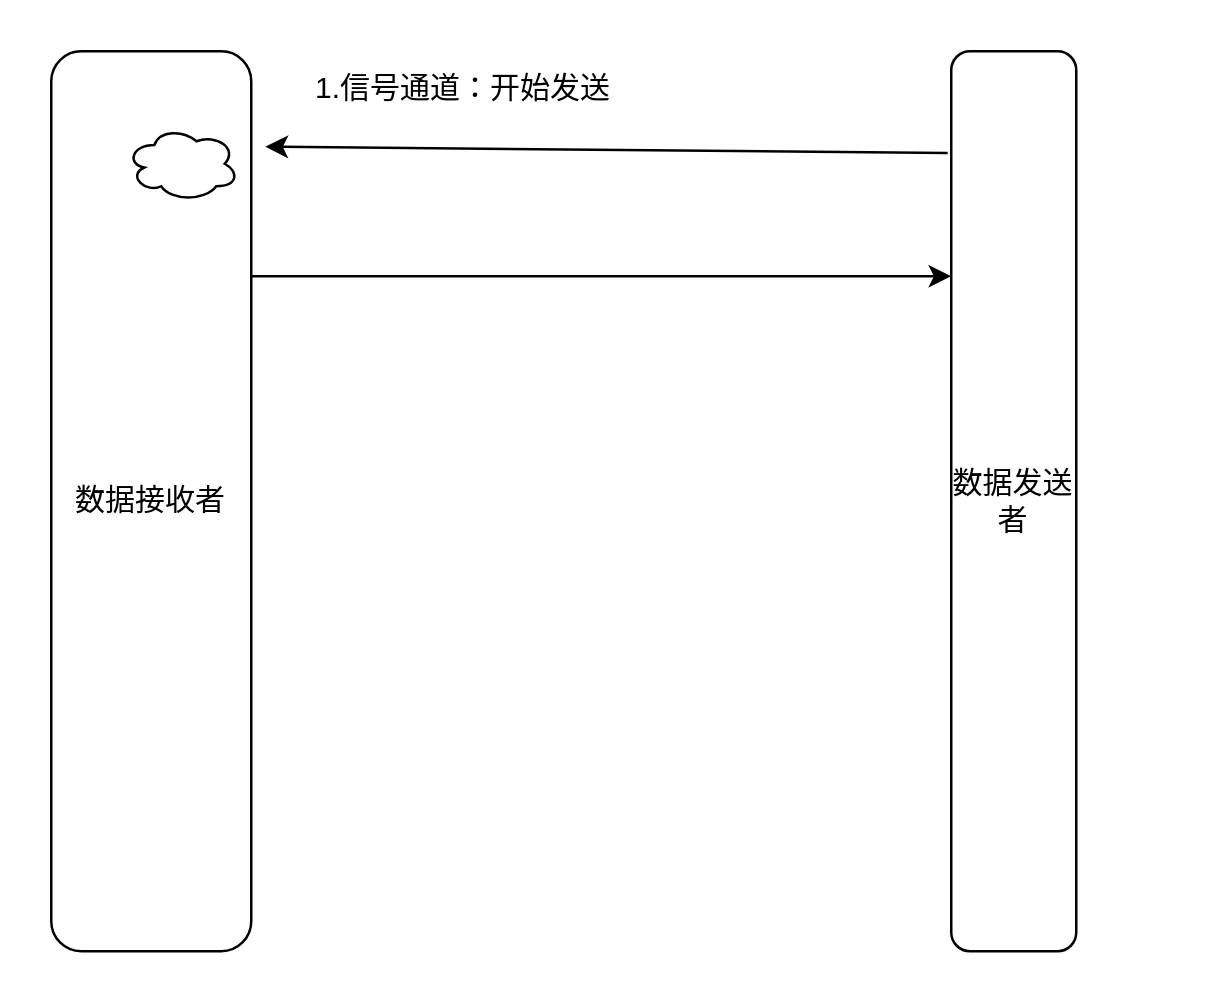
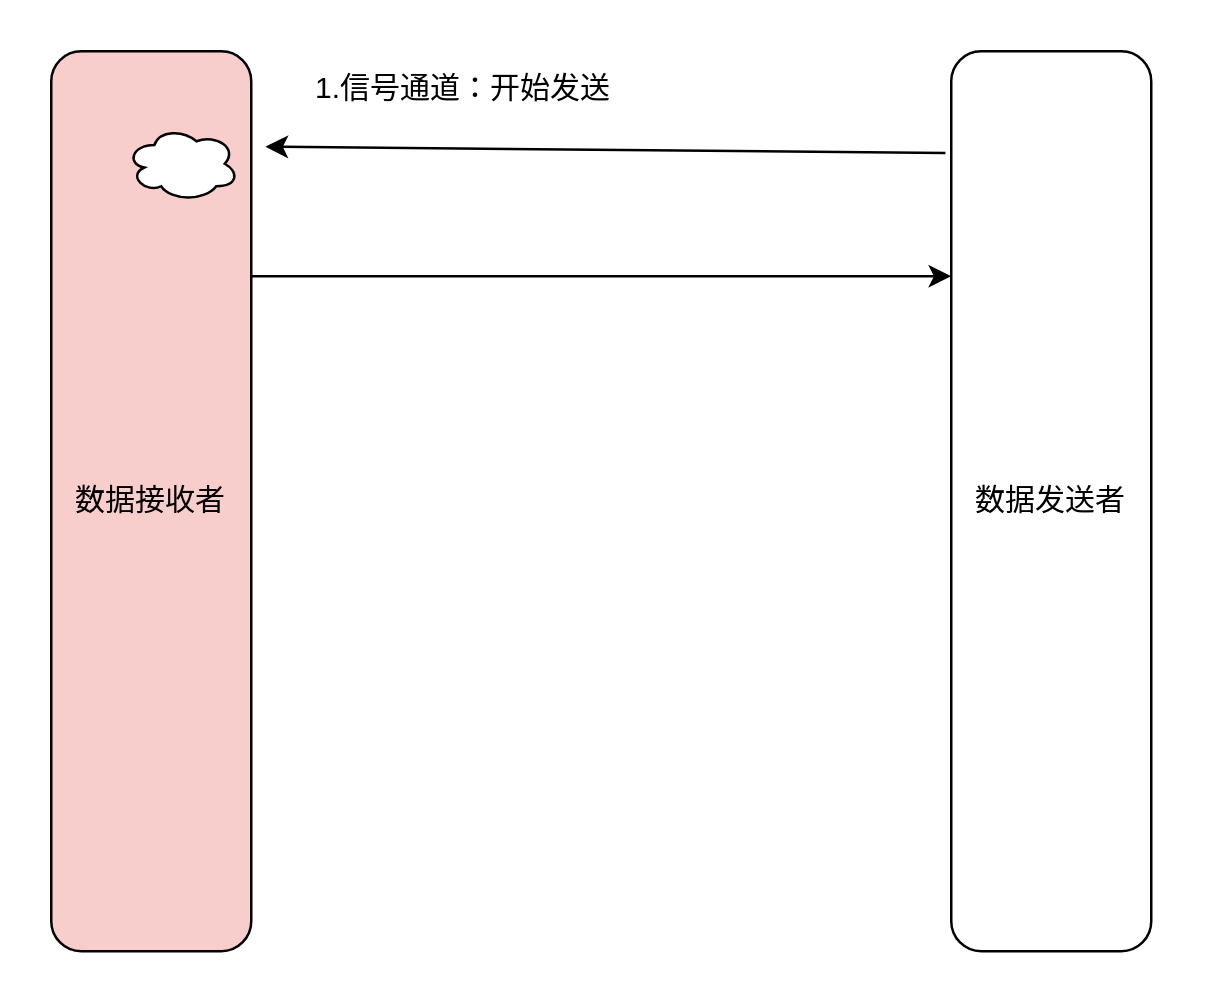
node "数据接收者": fillcolor #ffffff -> #f8cecc
node "数据发送者": size 125x900 -> 200x900
